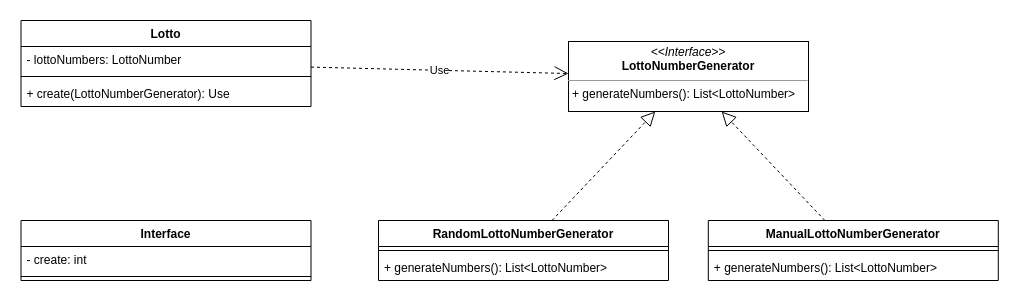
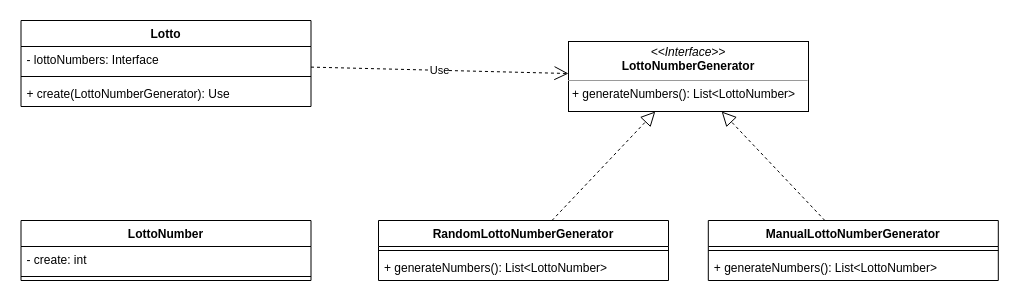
node "- lottoNumbers: LottoNumber": label "- lottoNumbers: LottoNumber" -> "- lottoNumbers: Interface"
node "Interface": label "Interface" -> "LottoNumber"
